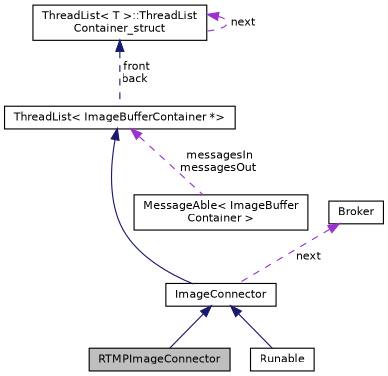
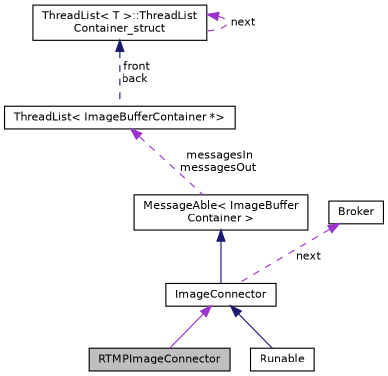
edge "ImageConnector" -> "ThreadList< ImageBufferContainer *>": now "ImageConnector" -> "MessageAble< ImageBuffer Container >"
edge "RTMPImageConnector" -> "ImageConnector": color midnightblue -> darkorchid3
